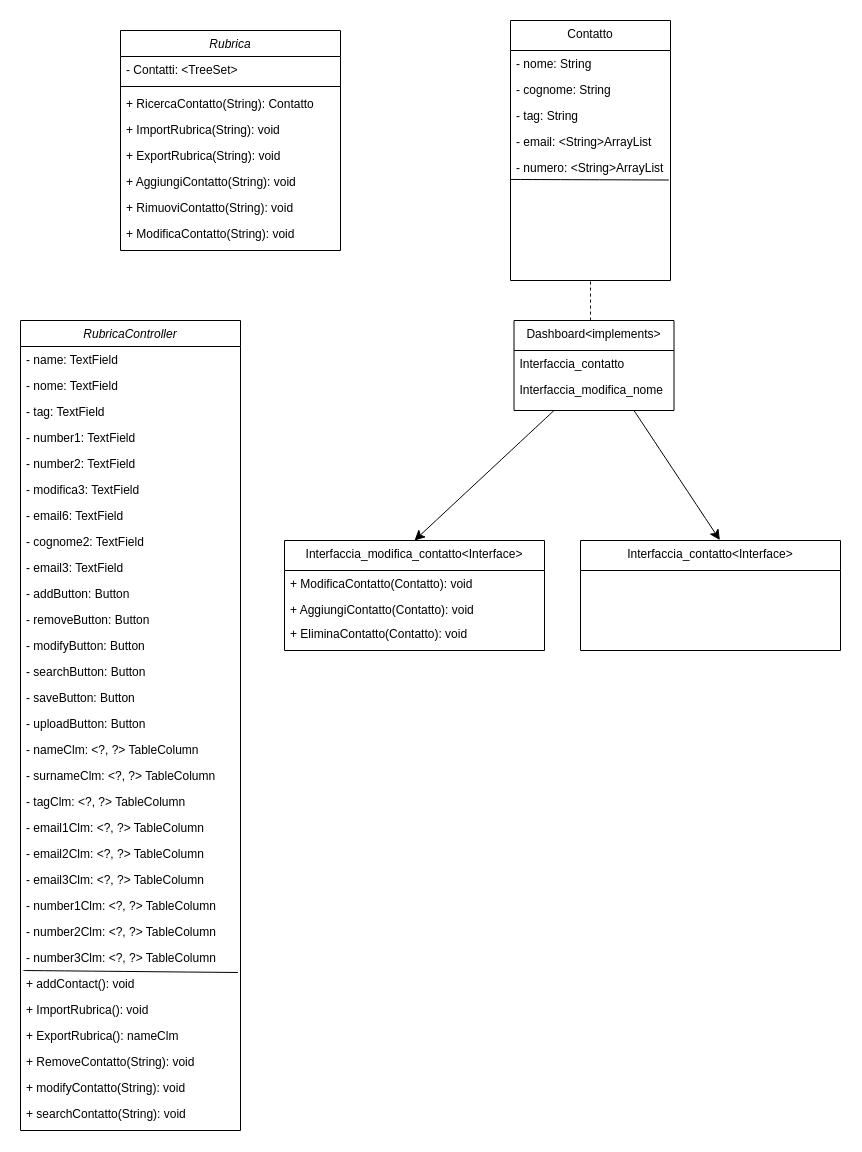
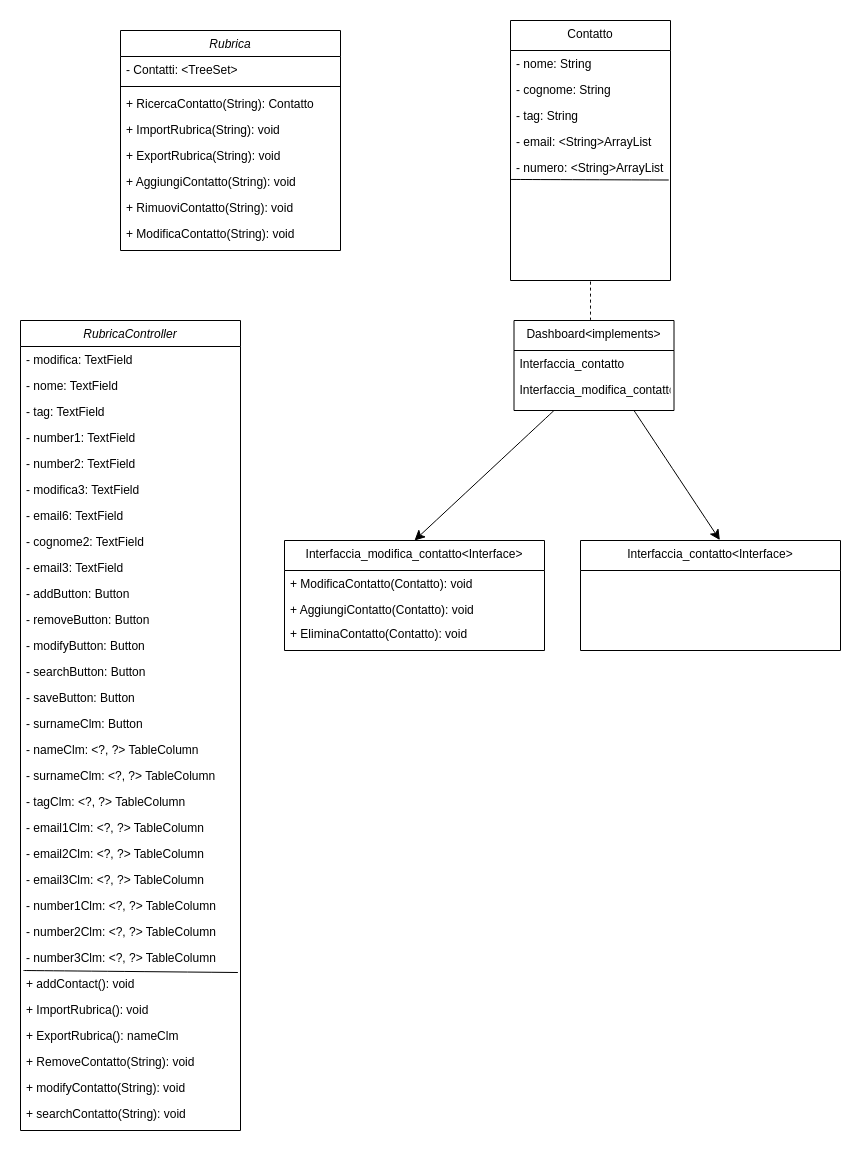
node "- name: TextField": label "- name: TextField" -> "- modifica: TextField"
node "Interfaccia_modifica_nome": label "Interfaccia_modifica_nome" -> "Interfaccia_modifica_contatto"
node "- uploadButton: Button": label "- uploadButton: Button" -> "- surnameClm: Button"
